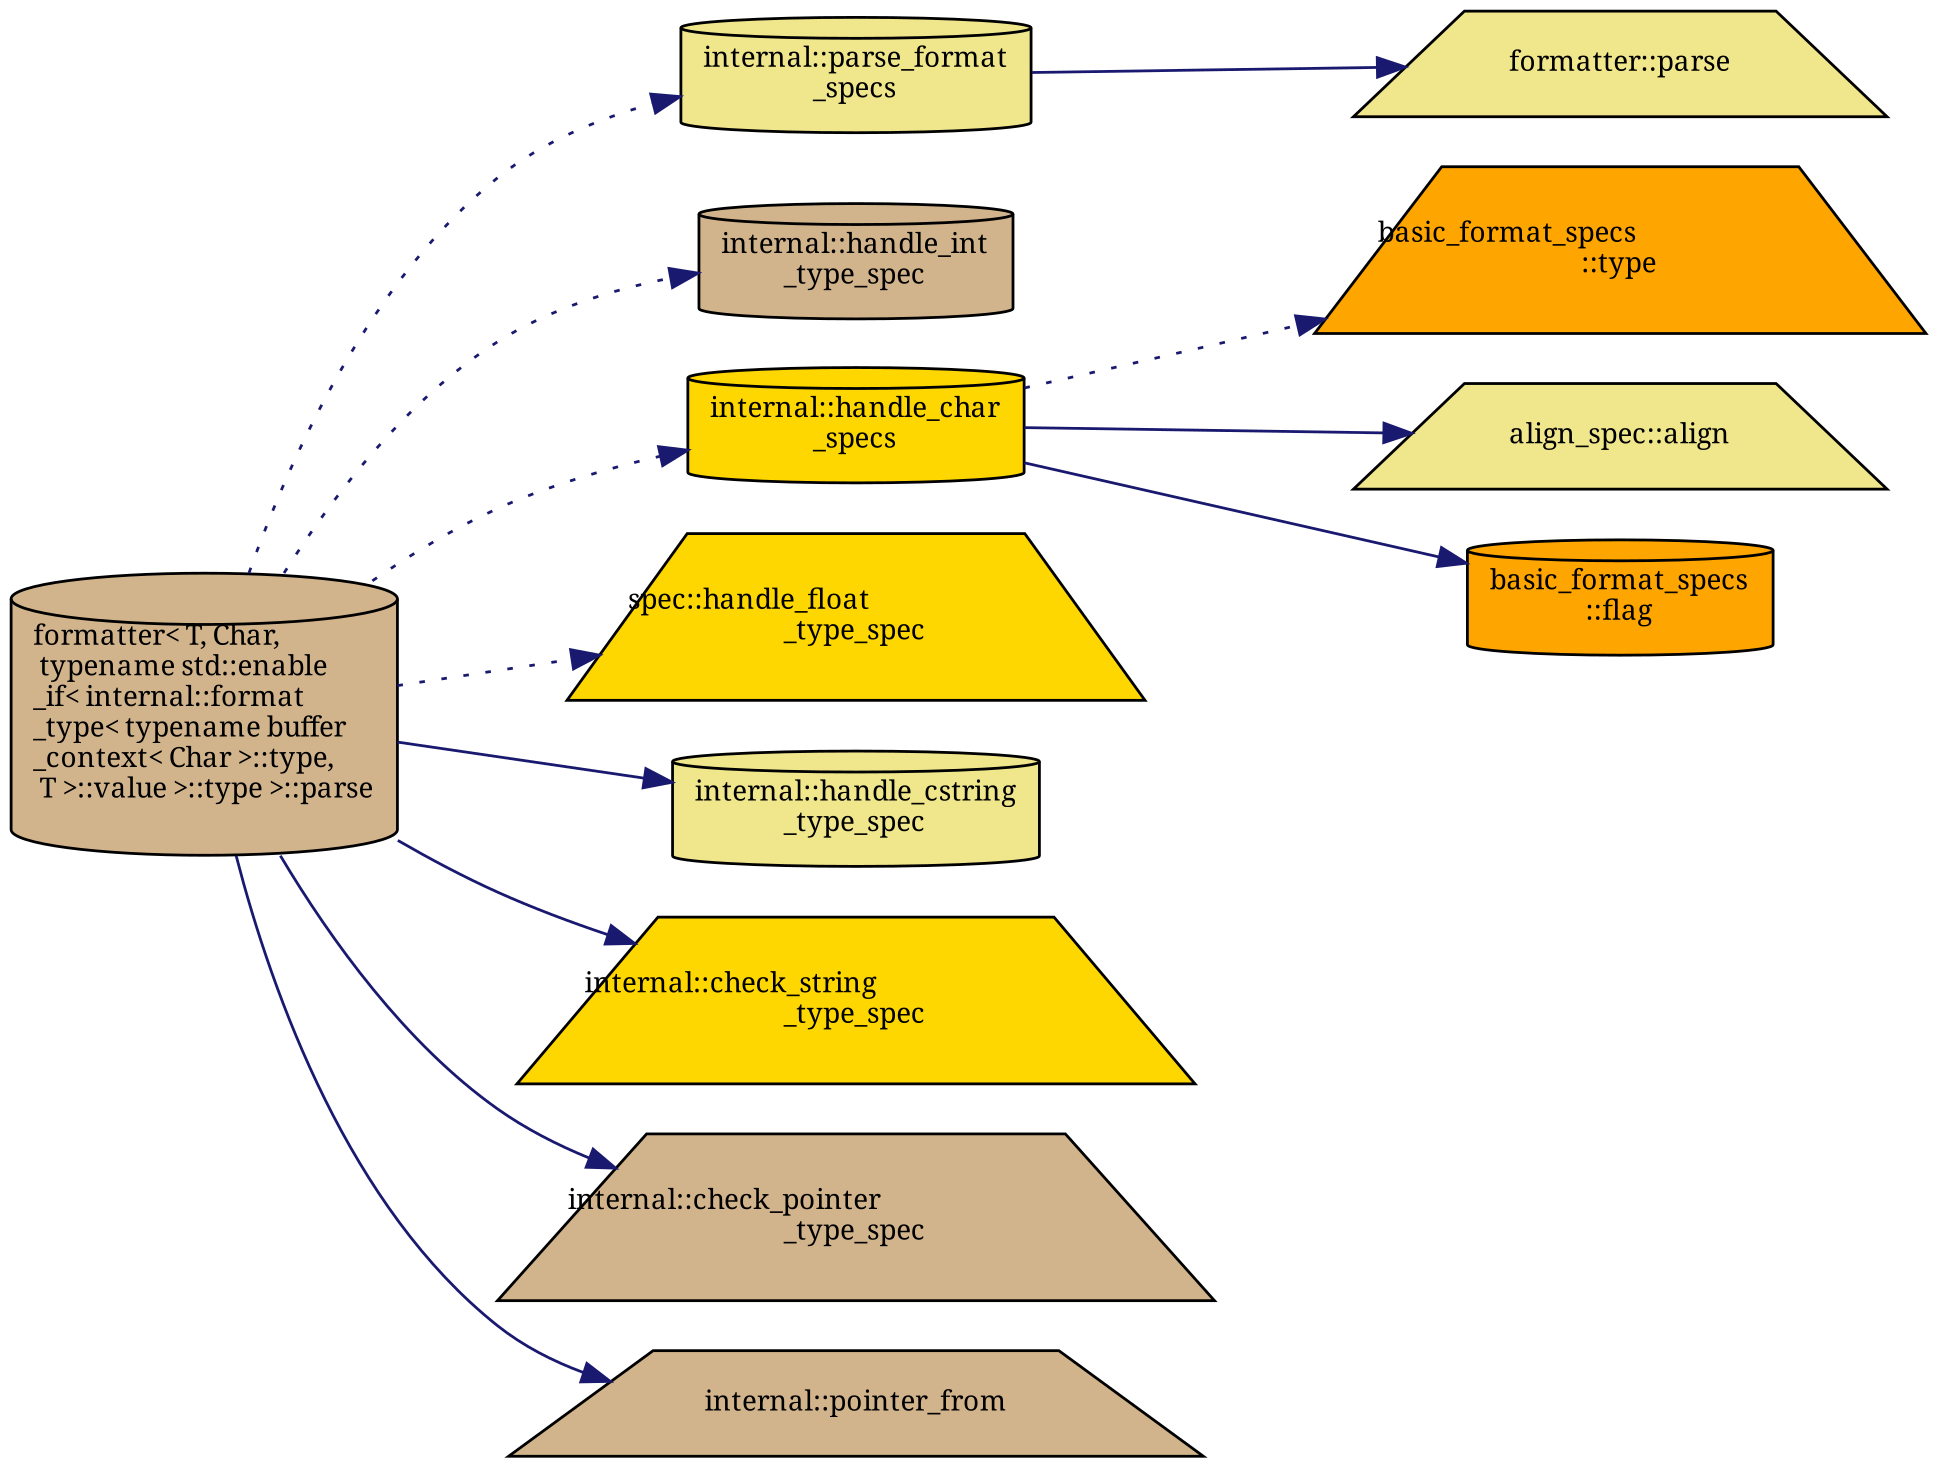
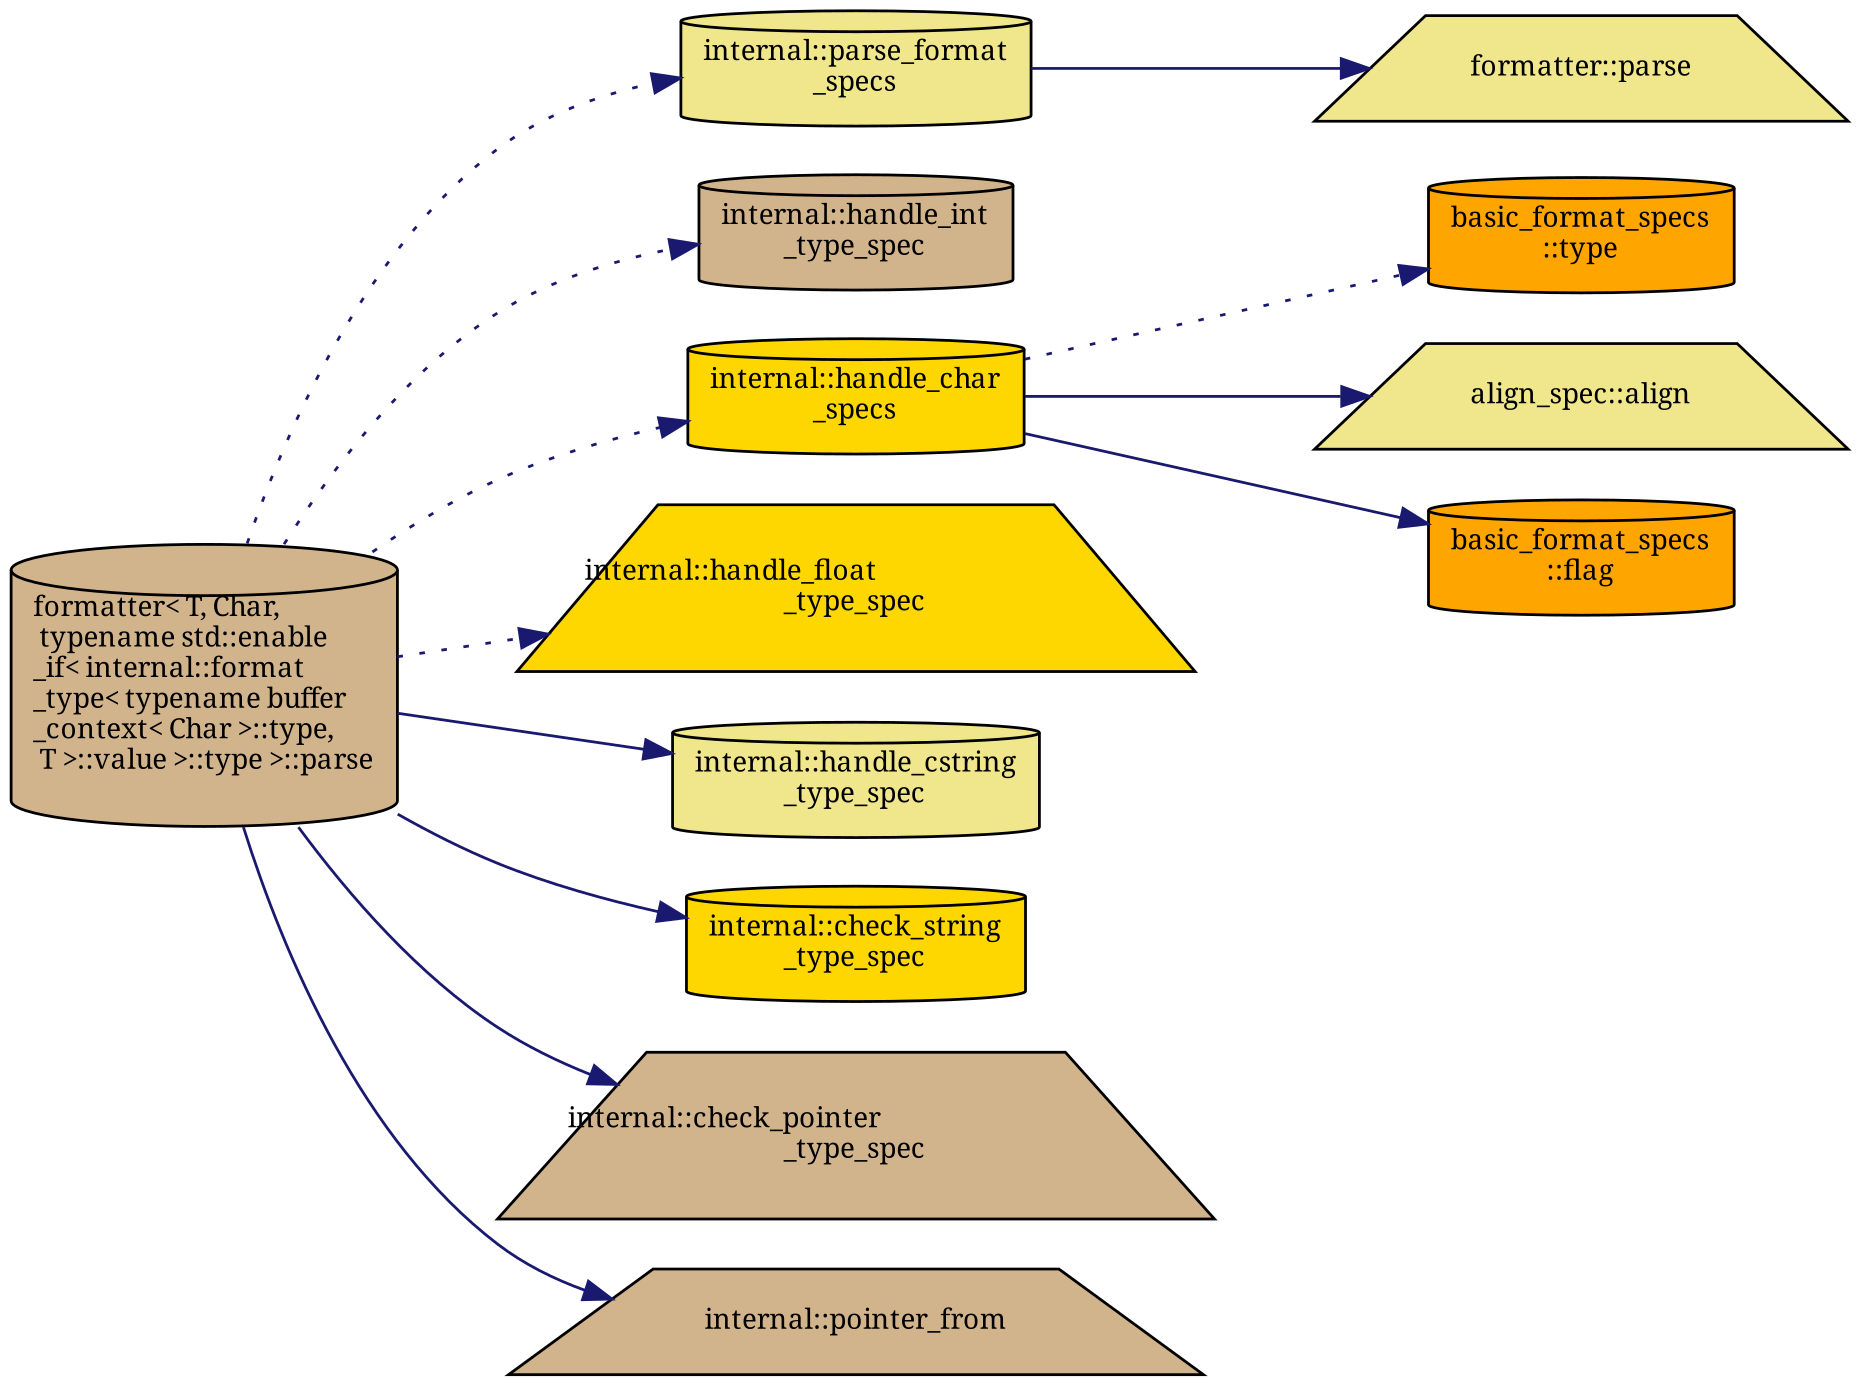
node "basic_format_specs ::type": shape trapezium -> cylinder
node "spec::handle_float _type_spec": label "spec::handle_float _type_spec" -> "internal::handle_float _type_spec"
node "internal::check_string _type_spec": shape trapezium -> cylinder
